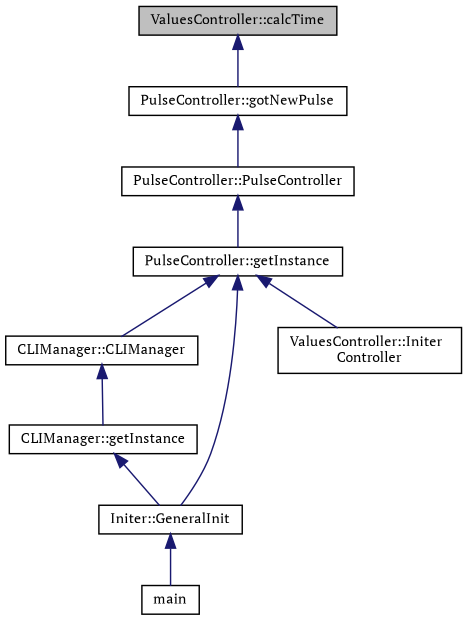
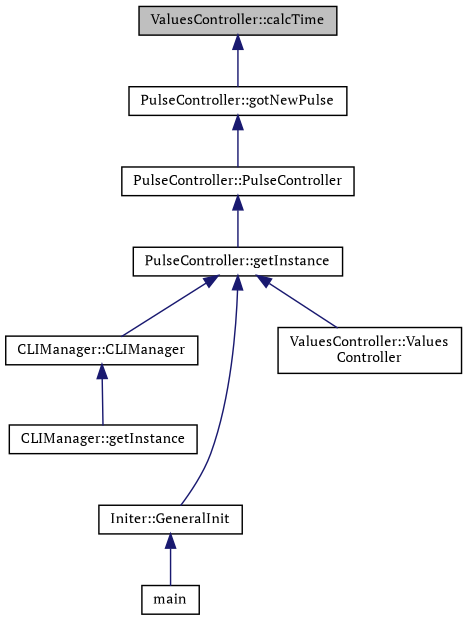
node "ValuesController::Initer Controller": label "ValuesController::Initer Controller" -> "ValuesController::Values Controller"
edge "Initer::GeneralInit" -> "CLIManager::getInstance": removed
